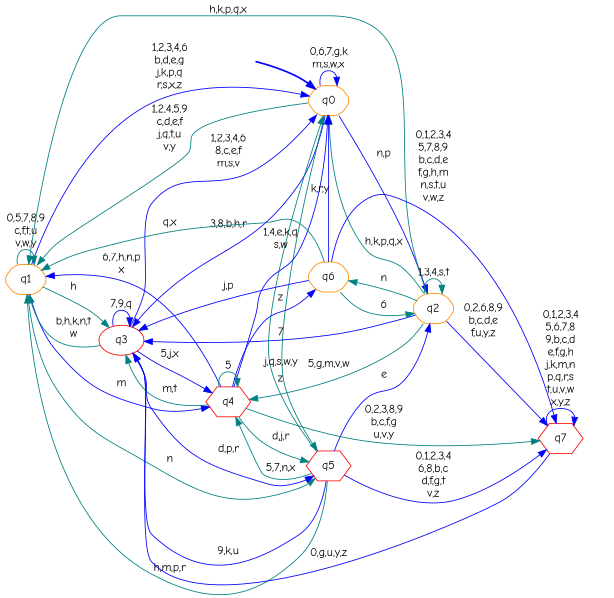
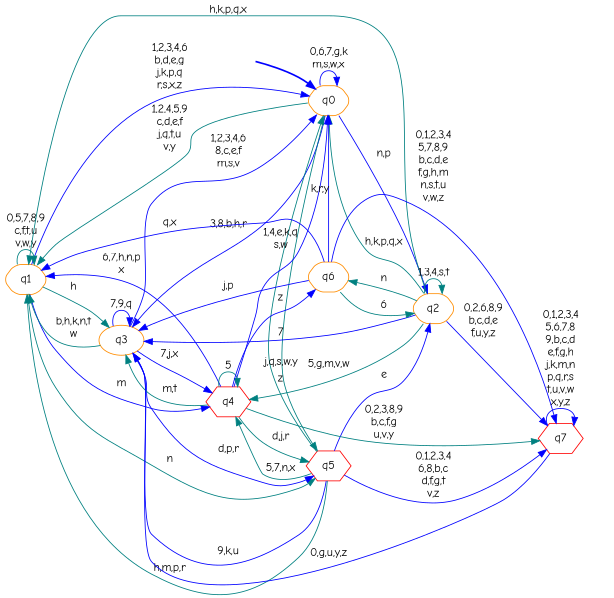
edge "q6" -> "q1": color teal -> blue
node "q3": color red -> darkorange
edge "q3" -> "q4": label "5,j,x" -> "7,j,x"
